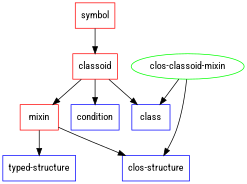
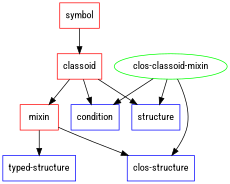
edge "clos-classoid-mixin" -> "condition": added
node "class": label "class" -> "structure"
